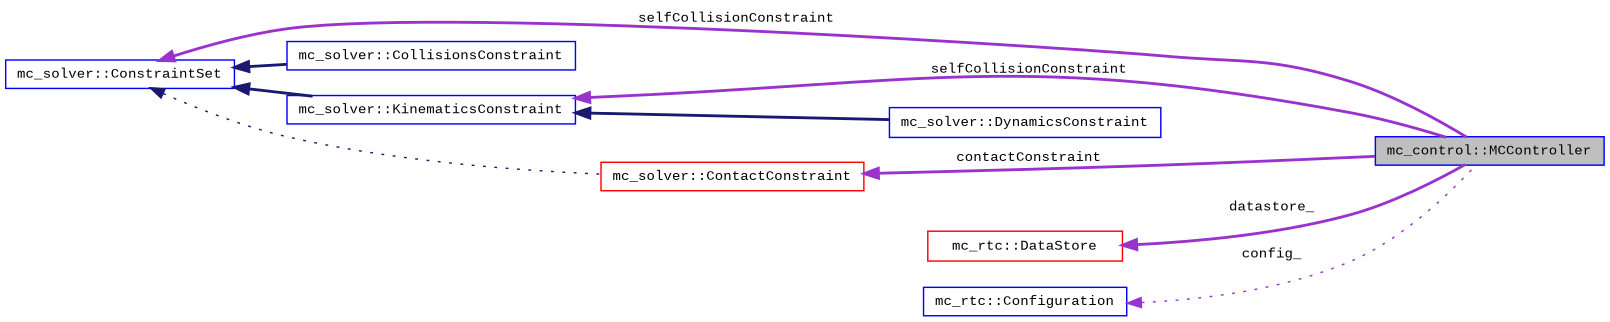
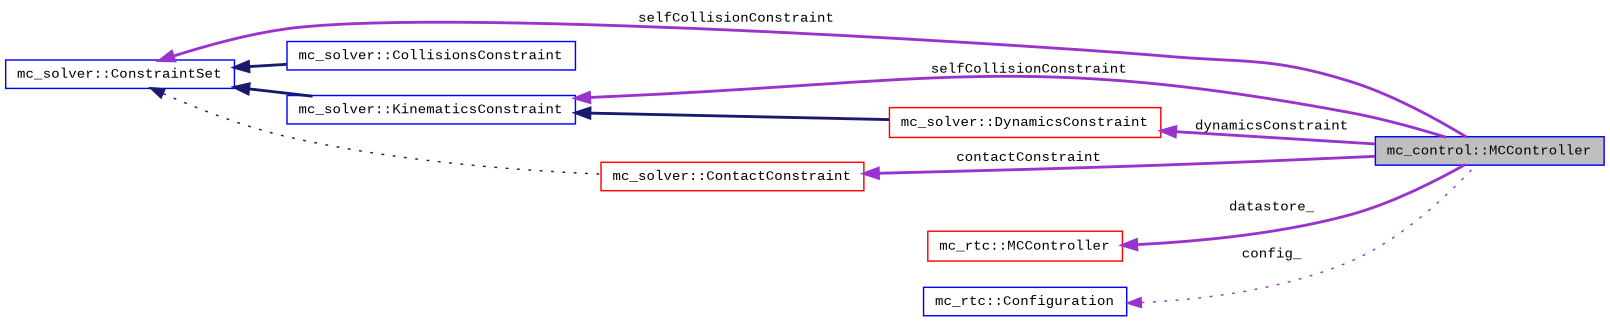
node "mc_solver::DynamicsConstraint": color blue -> red
edge "mc_control::MCController" -> "mc_solver::DynamicsConstraint": added, label "dynamicsConstraint"
node "mc_rtc::DataStore": label "mc_rtc::DataStore" -> "mc_rtc::MCController"
